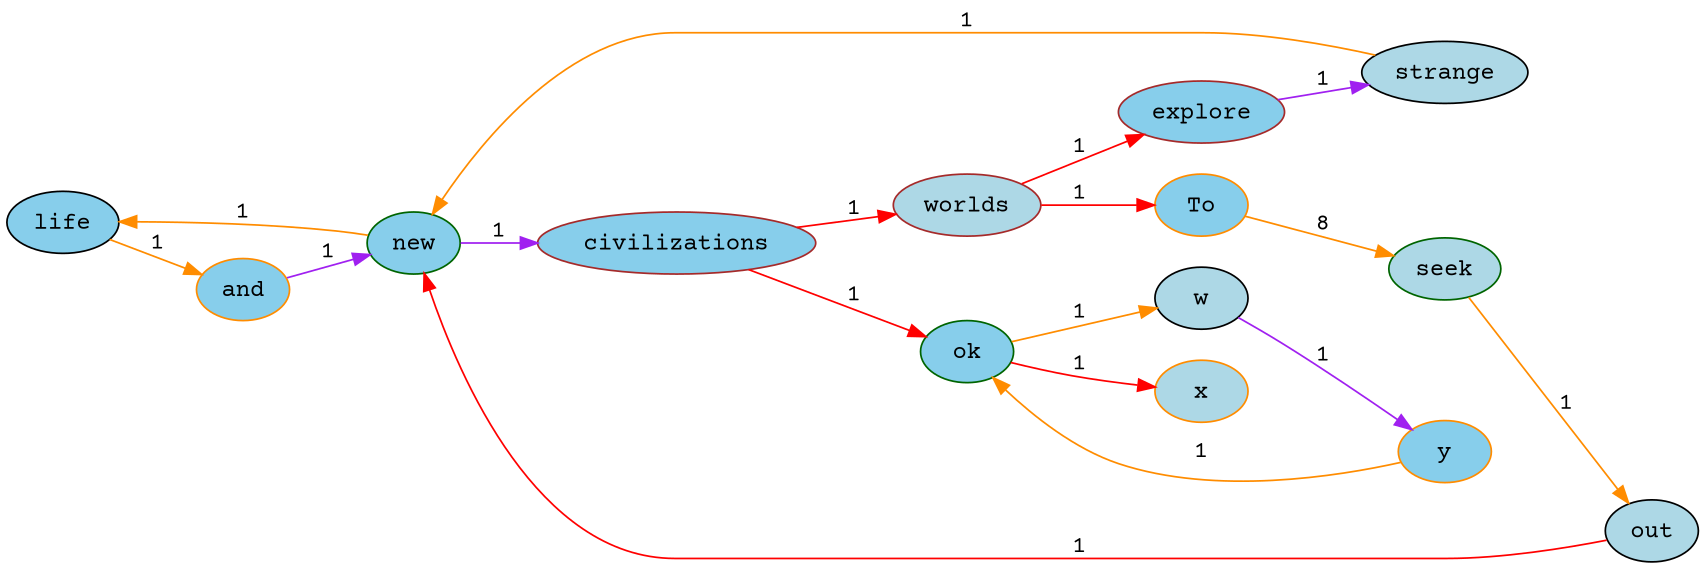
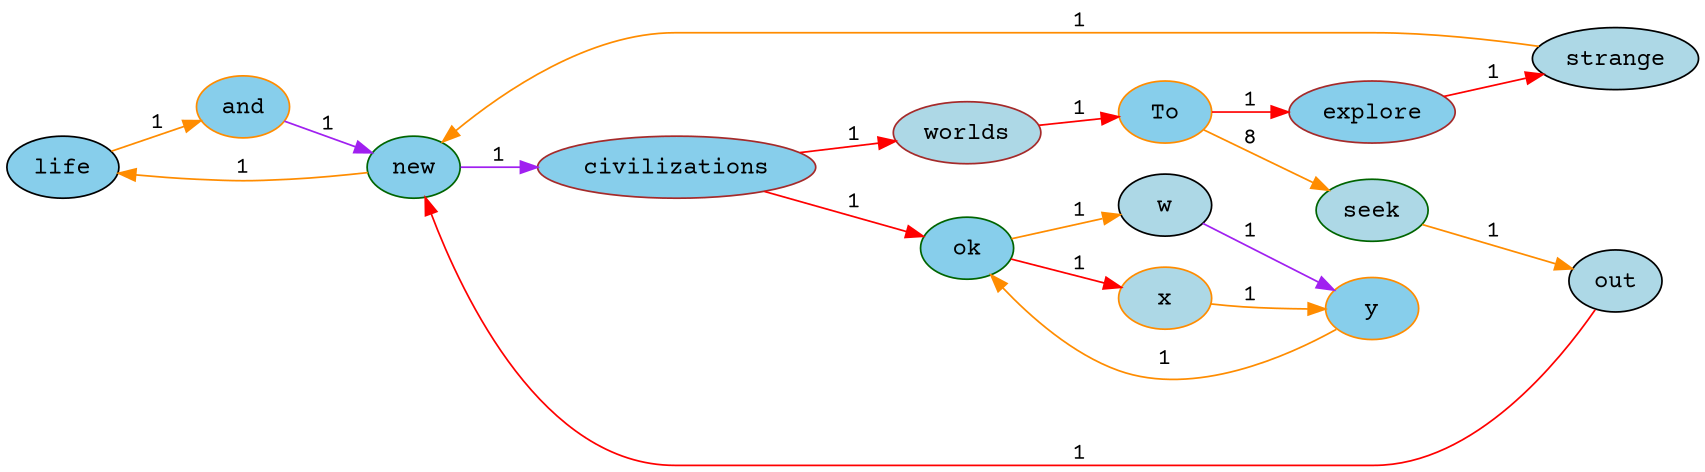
edge "explore" -> "strange": color purple -> red
edge "worlds" -> "explore": now "To" -> "explore"
edge "x" -> "y": added, label "1"
